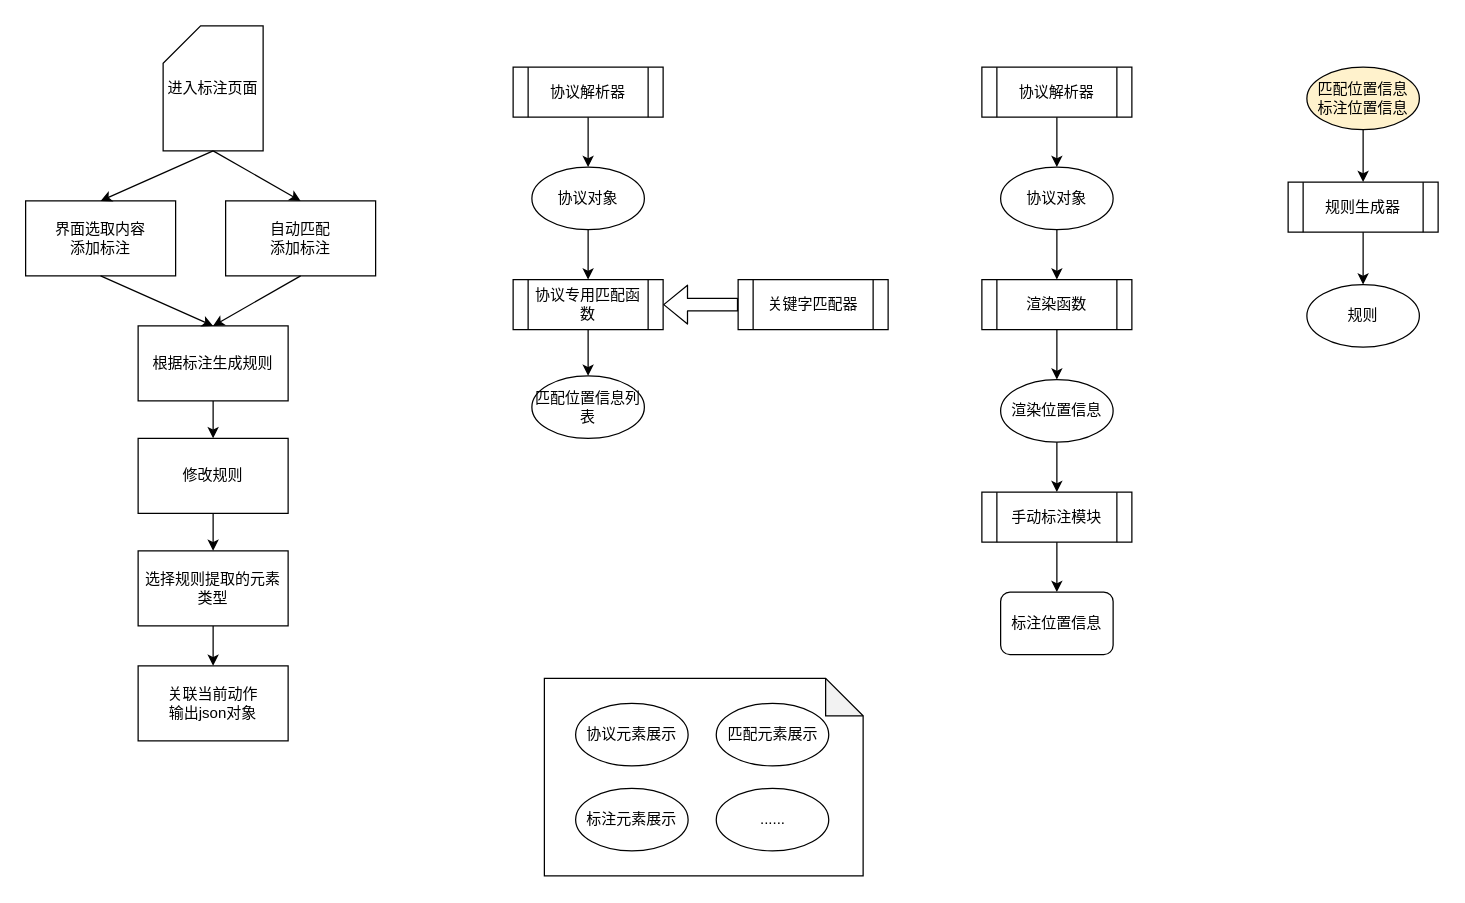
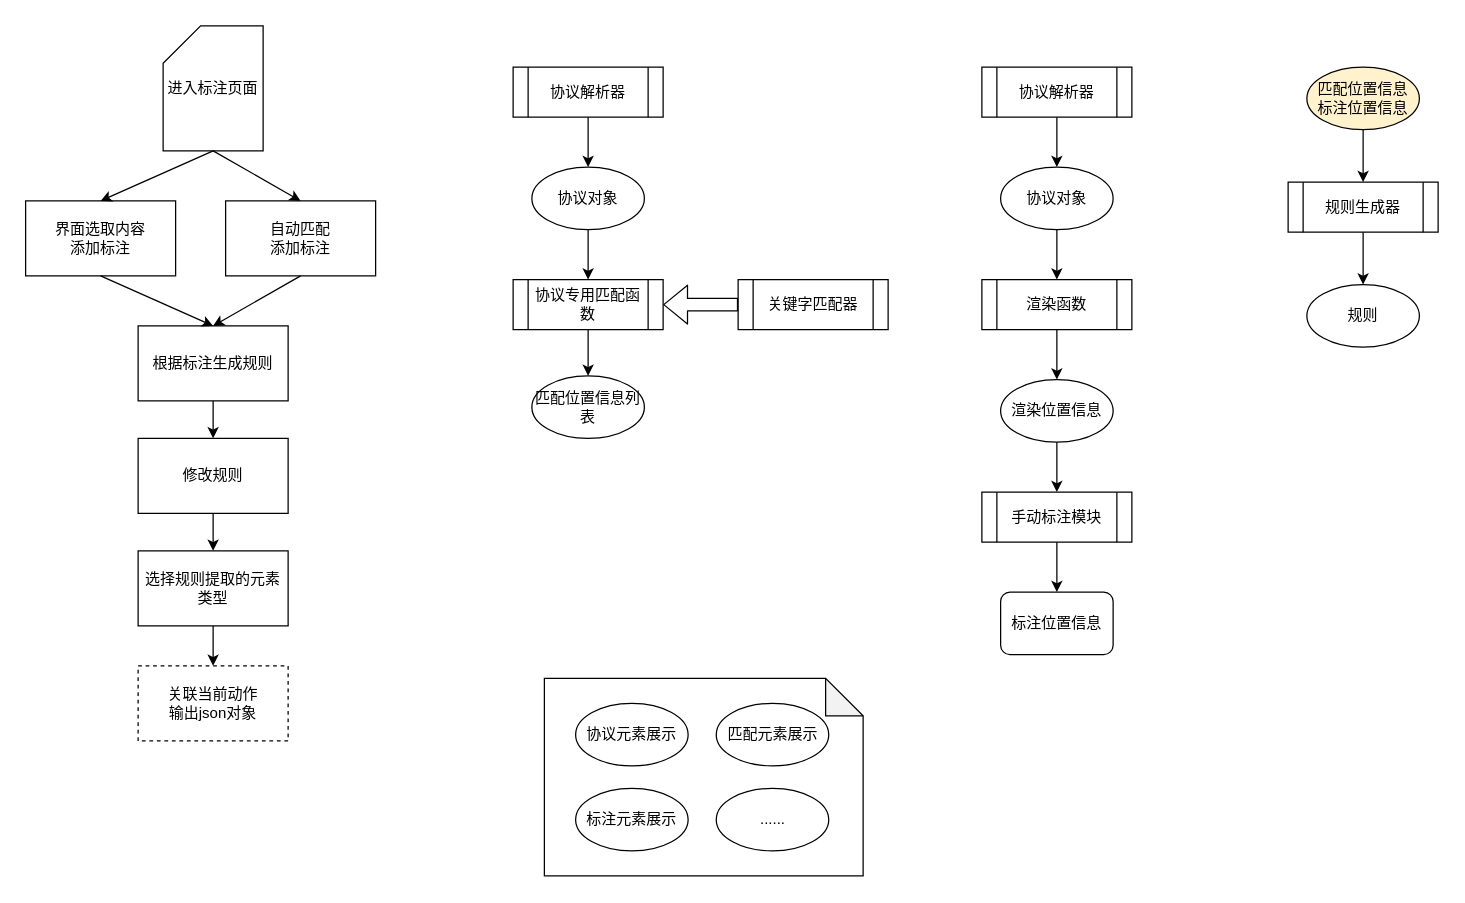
node "关联当前动作 输出json对象": style solid -> dashed
